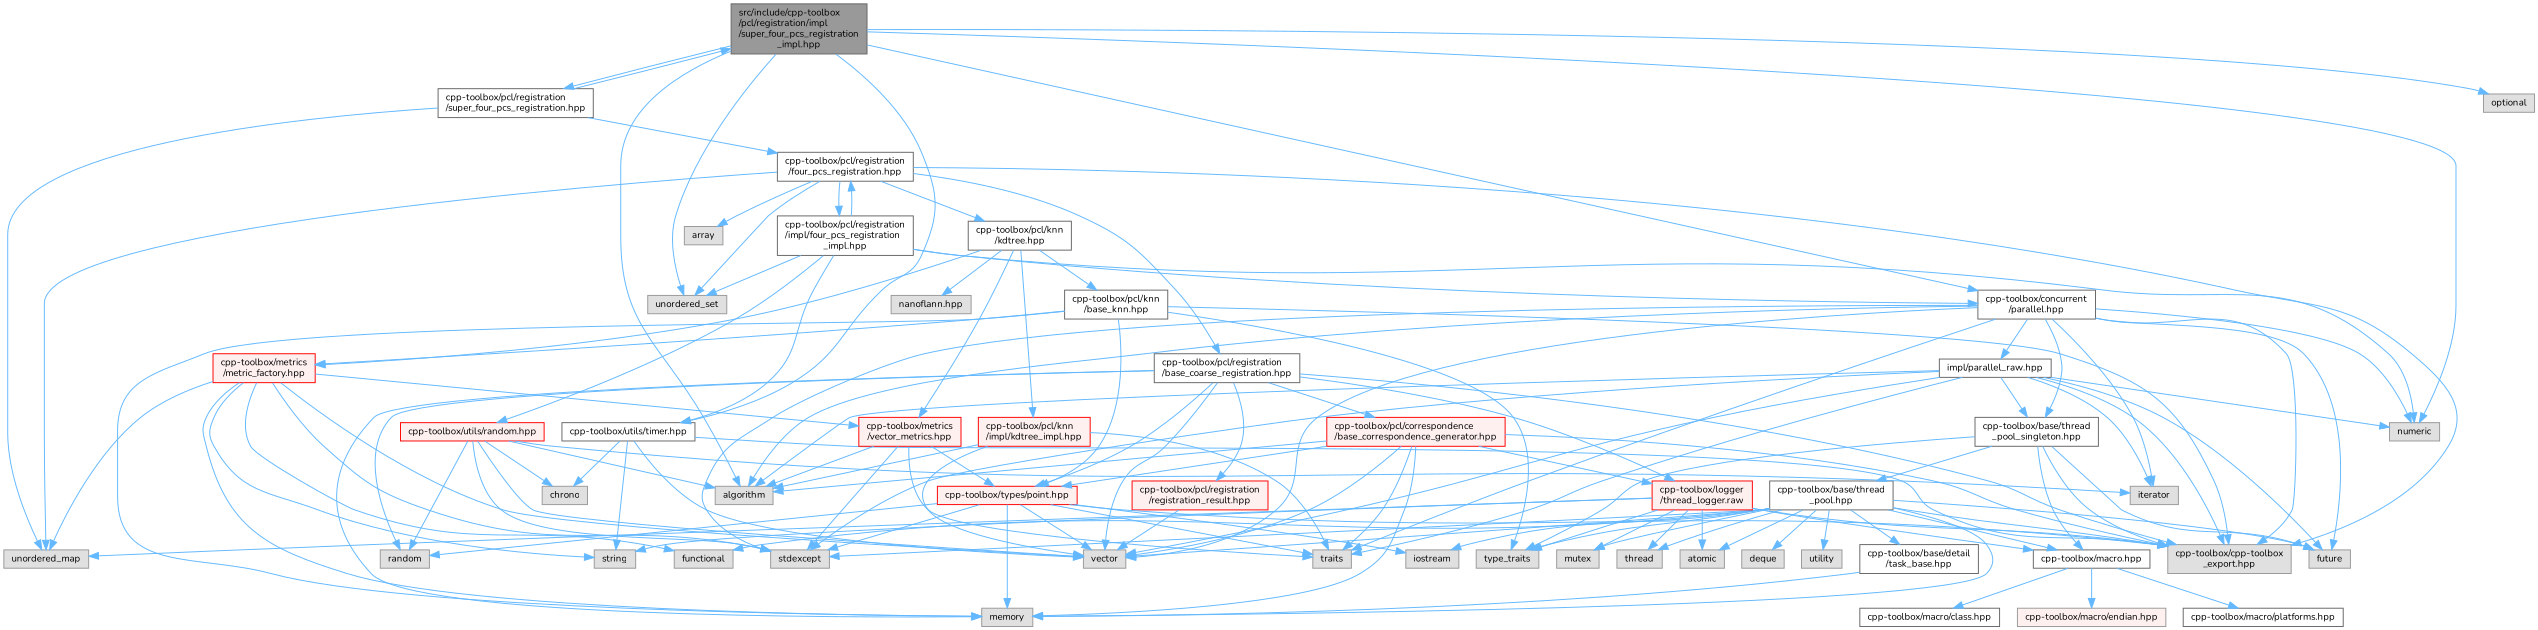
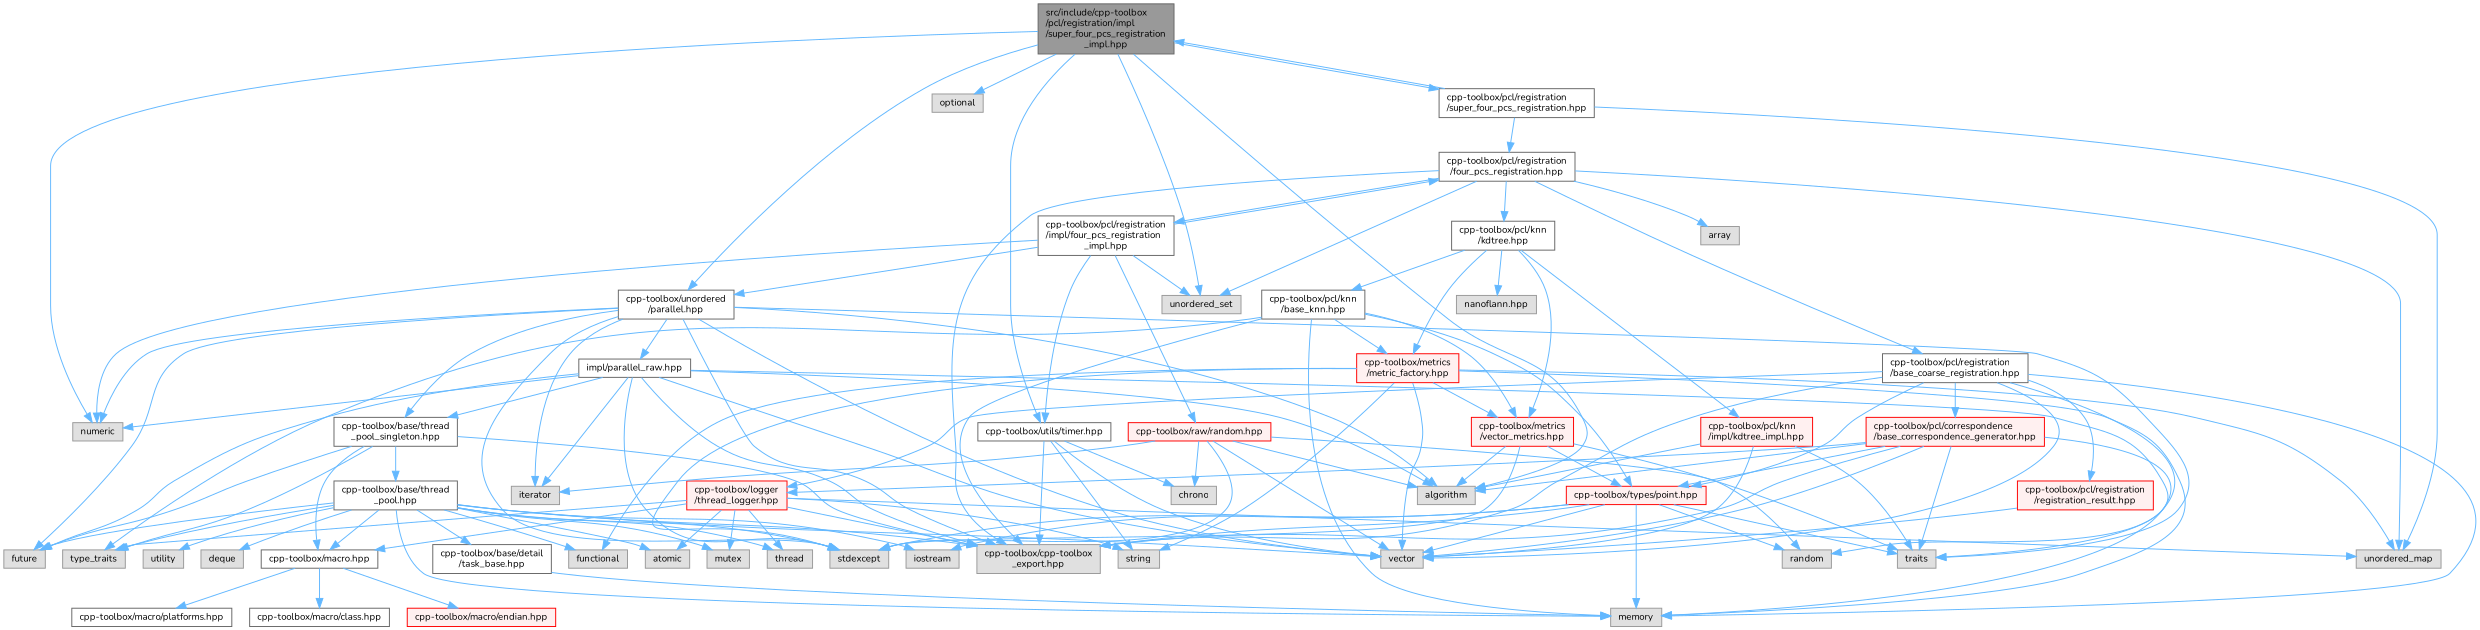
node "cpp-toolbox/concurrent /parallel.hpp": label "cpp-toolbox/concurrent /parallel.hpp" -> "cpp-toolbox/unordered /parallel.hpp"
edge "cpp-toolbox/pcl/knn /base_knn.hpp" -> "cpp-toolbox/metrics /vector_metrics.hpp": added
node "cpp-toolbox/utils/random.hpp": label "cpp-toolbox/utils/random.hpp" -> "cpp-toolbox/raw/random.hpp"
node "cpp-toolbox/logger /thread_logger.raw": label "cpp-toolbox/logger /thread_logger.raw" -> "cpp-toolbox/logger /thread_logger.hpp"
node "cpp-toolbox/macro/endian.hpp": color grey60 -> red
